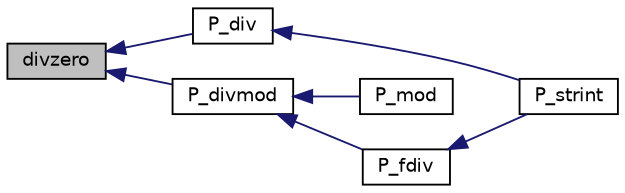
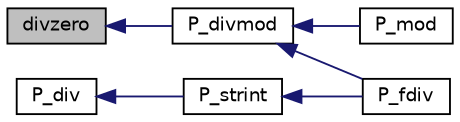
edge "P_div" -> "divzero": removed
edge "P_strint" -> "P_fdiv": reversed
